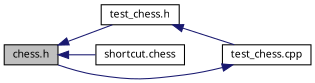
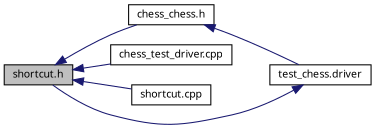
node "test_chess.h": label "test_chess.h" -> "chess_chess.h"
node "chess.h": label "chess.h" -> "shortcut.h"
node "shortcut.chess": label "shortcut.chess" -> "shortcut.cpp"
node "chess_test_driver.cpp": added
node "test_chess.cpp": label "test_chess.cpp" -> "test_chess.driver"
